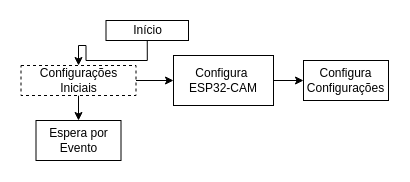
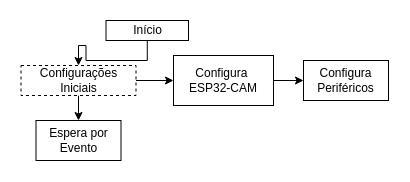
node "Configura Configurações": label "Configura Configurações" -> "Configura Periféricos"
